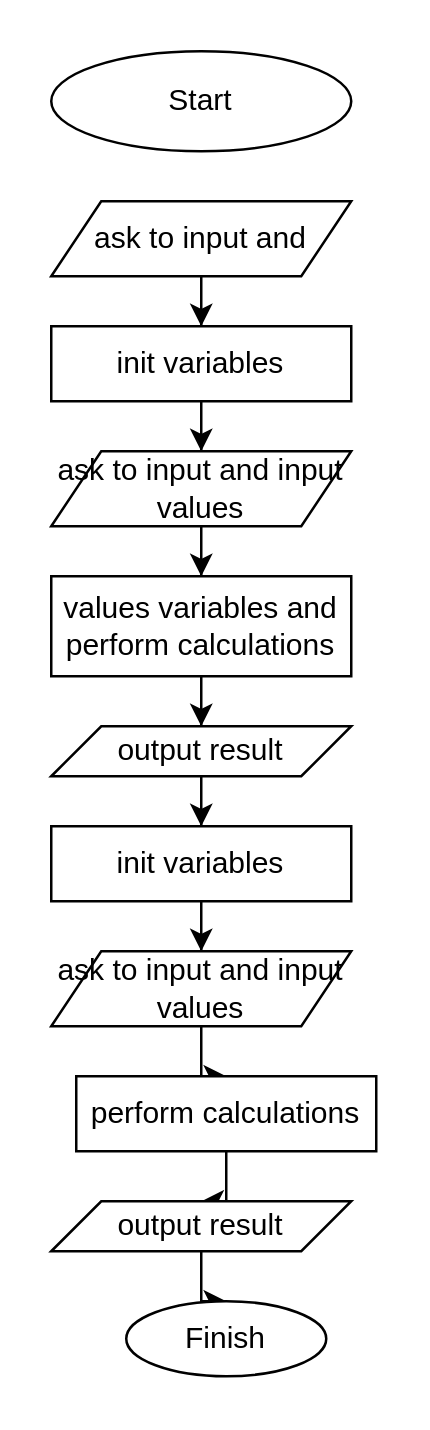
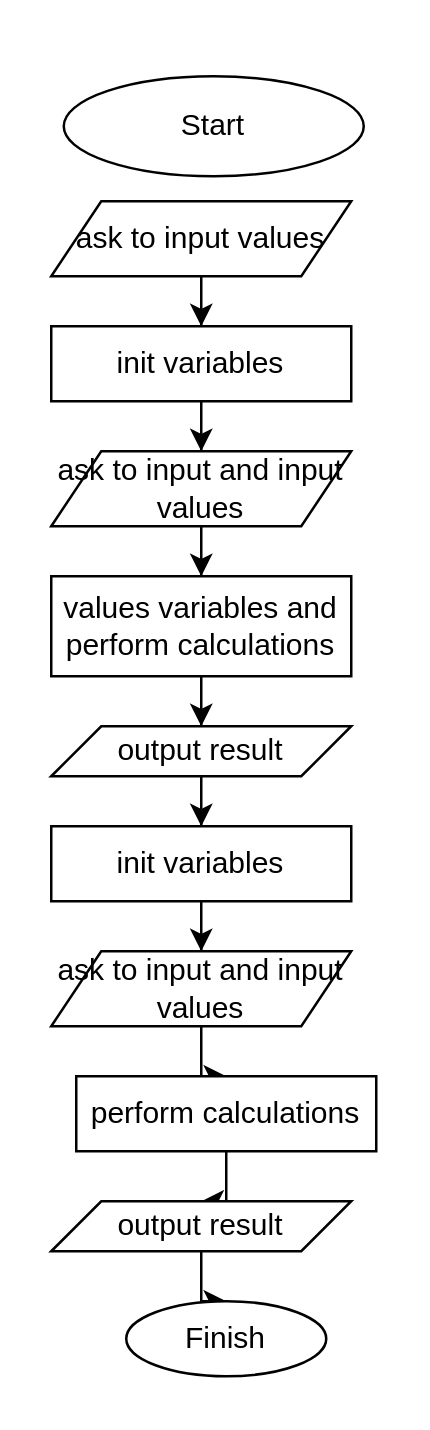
node "Start": moved (201, 101) -> (214, 126)
node "ask to input and": label "ask to input and" -> "ask to input values"
